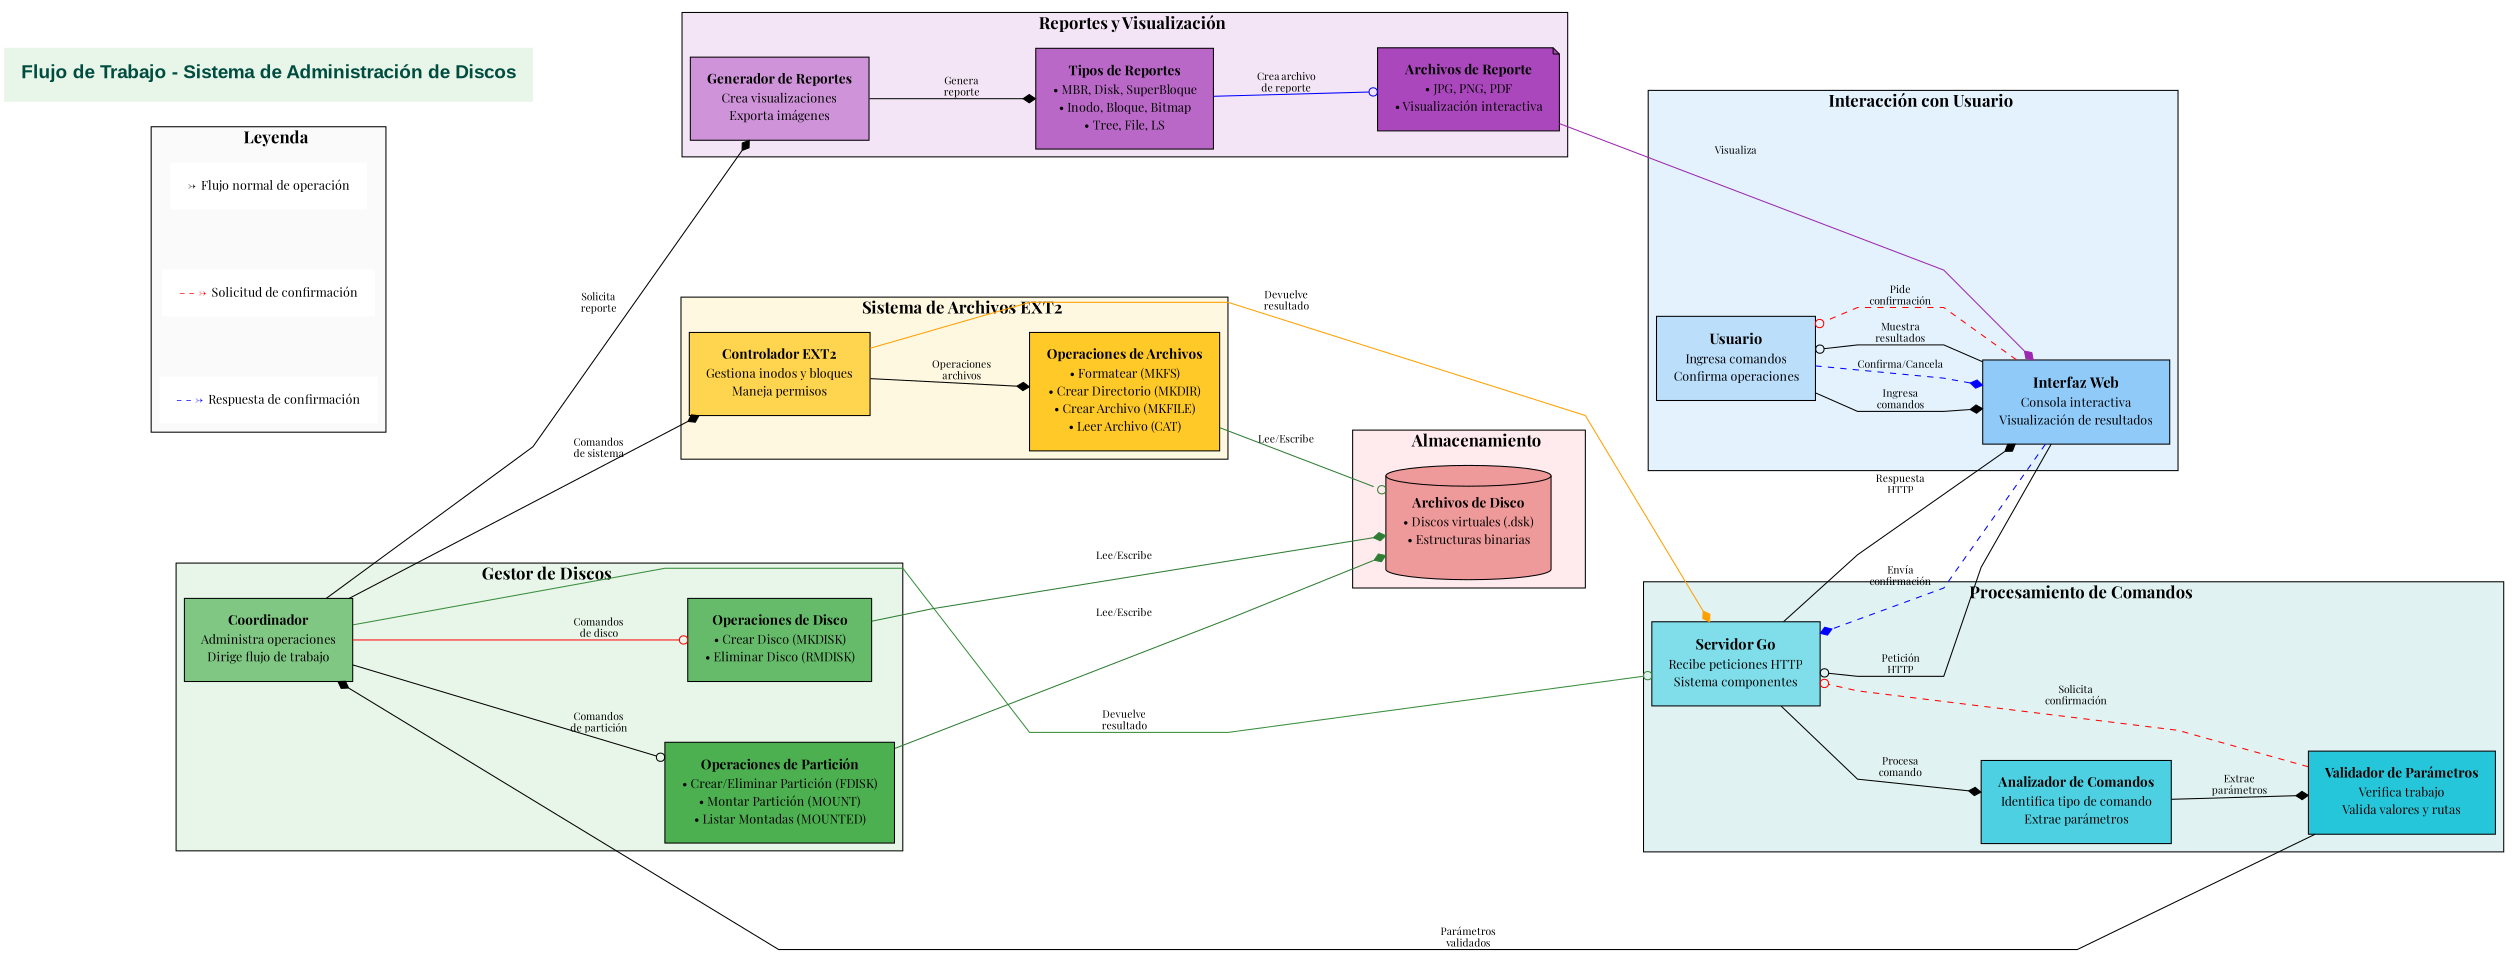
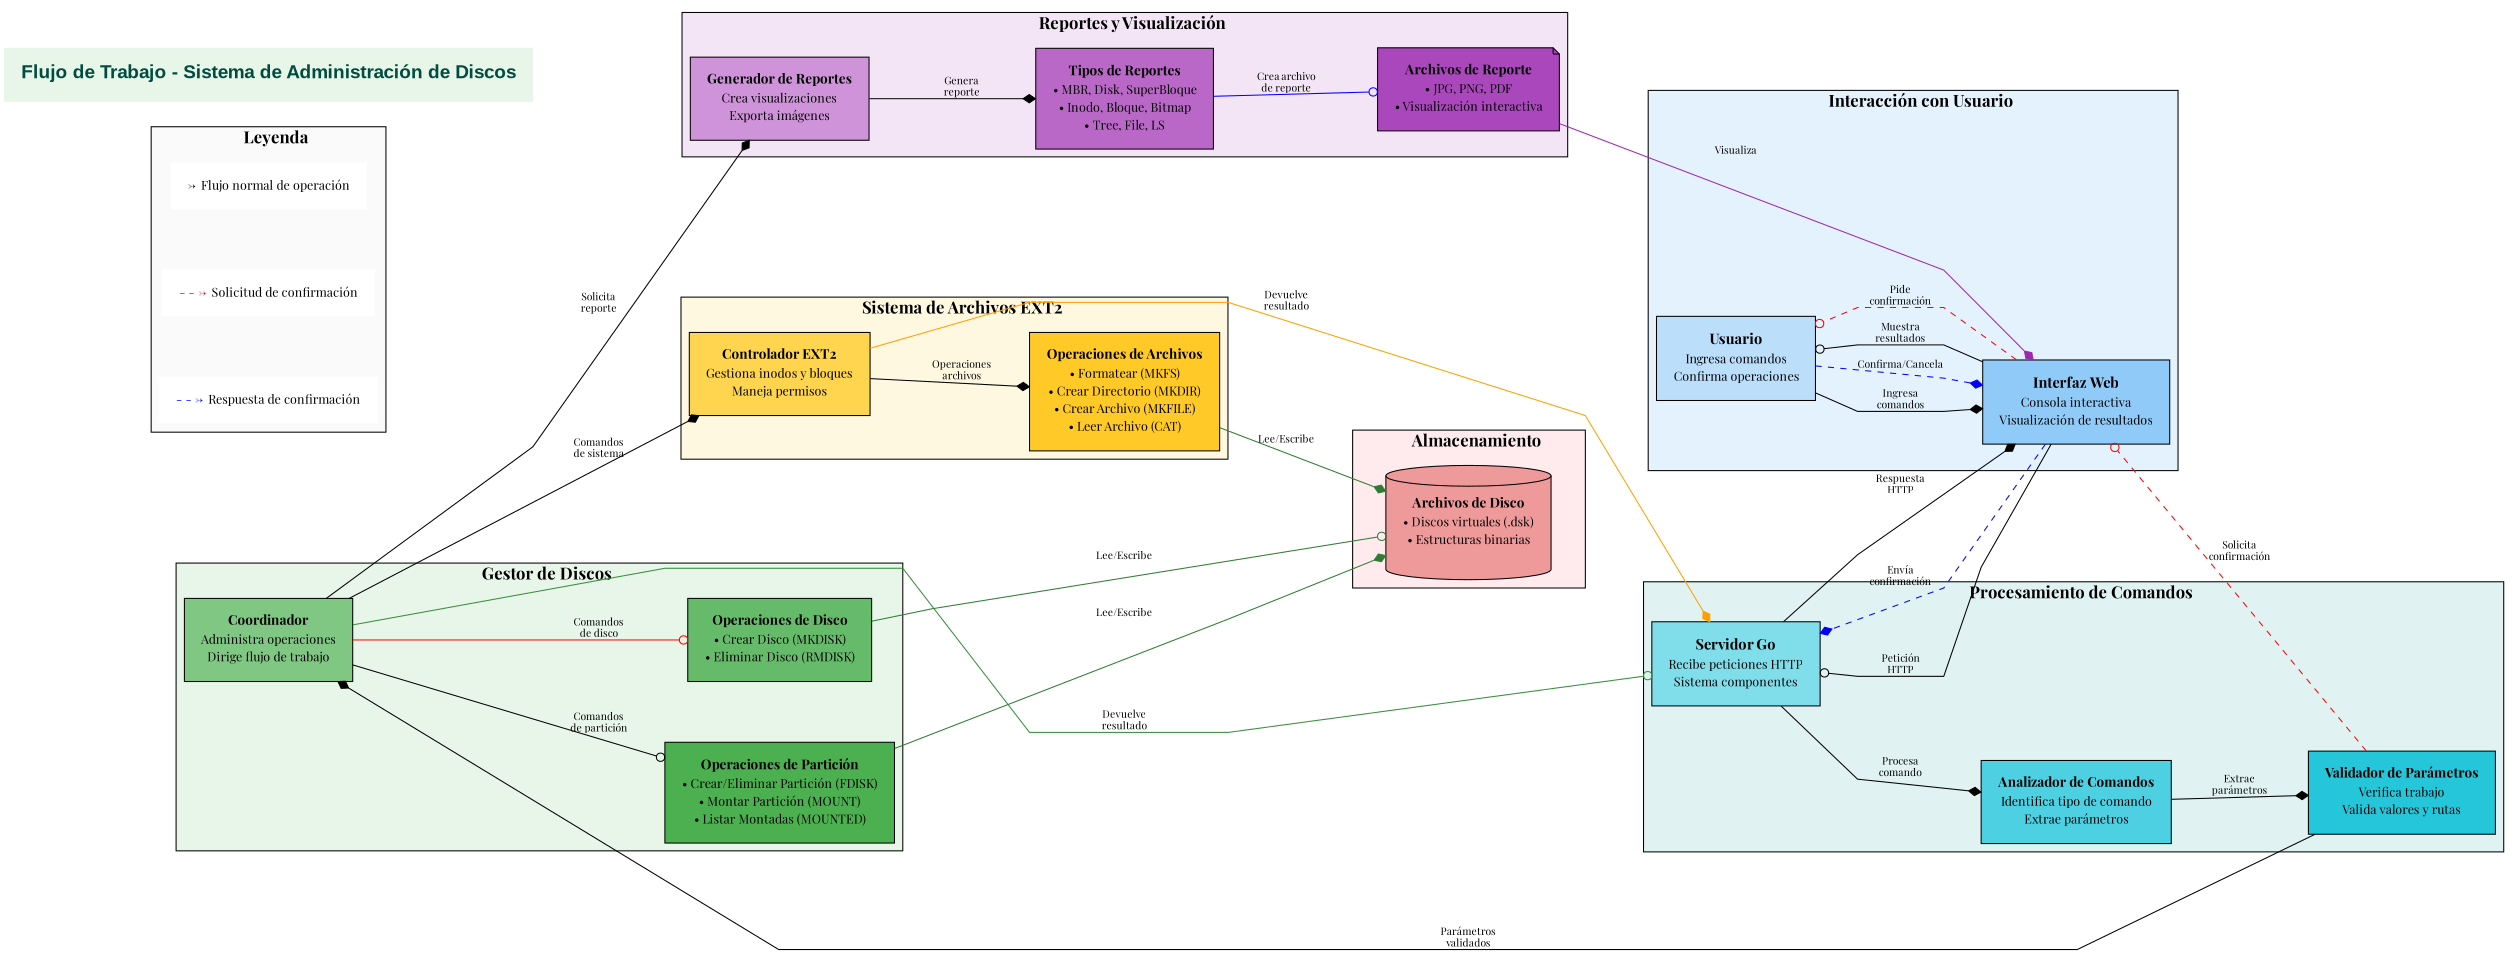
edge "Operaciones de Archivos" -> "Archivos de Disco": arrowhead odot -> diamond
edge "Operaciones de Disco" -> "Archivos de Disco": arrowhead diamond -> odot
edge "Validador de Parámetros" -> "Servidor Go": now "Validador de Parámetros" -> "Interfaz Web"
